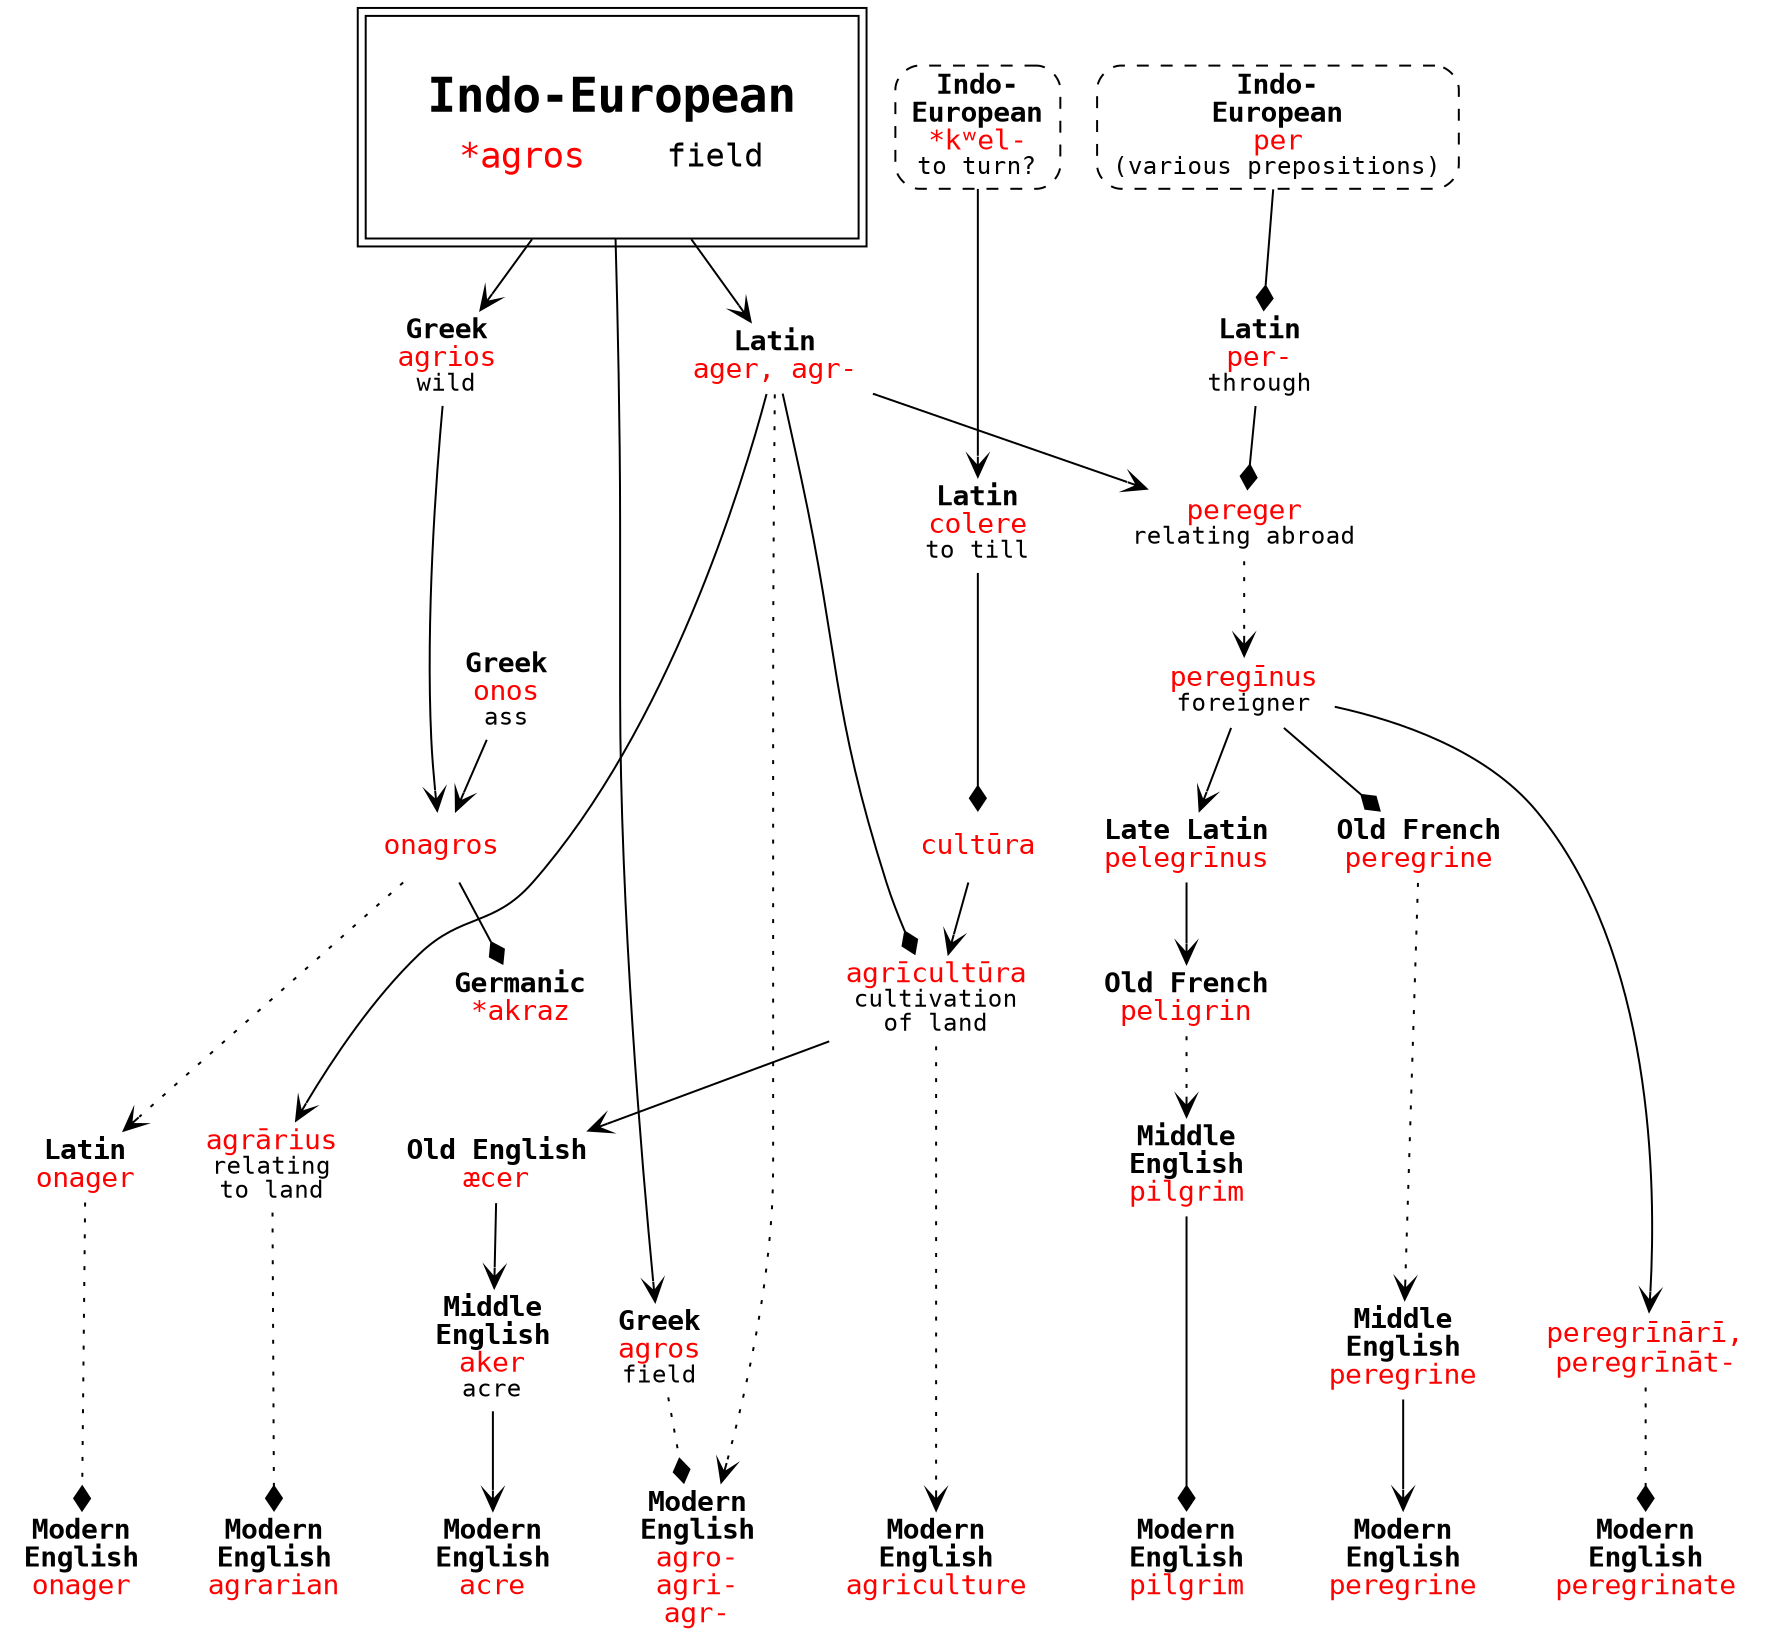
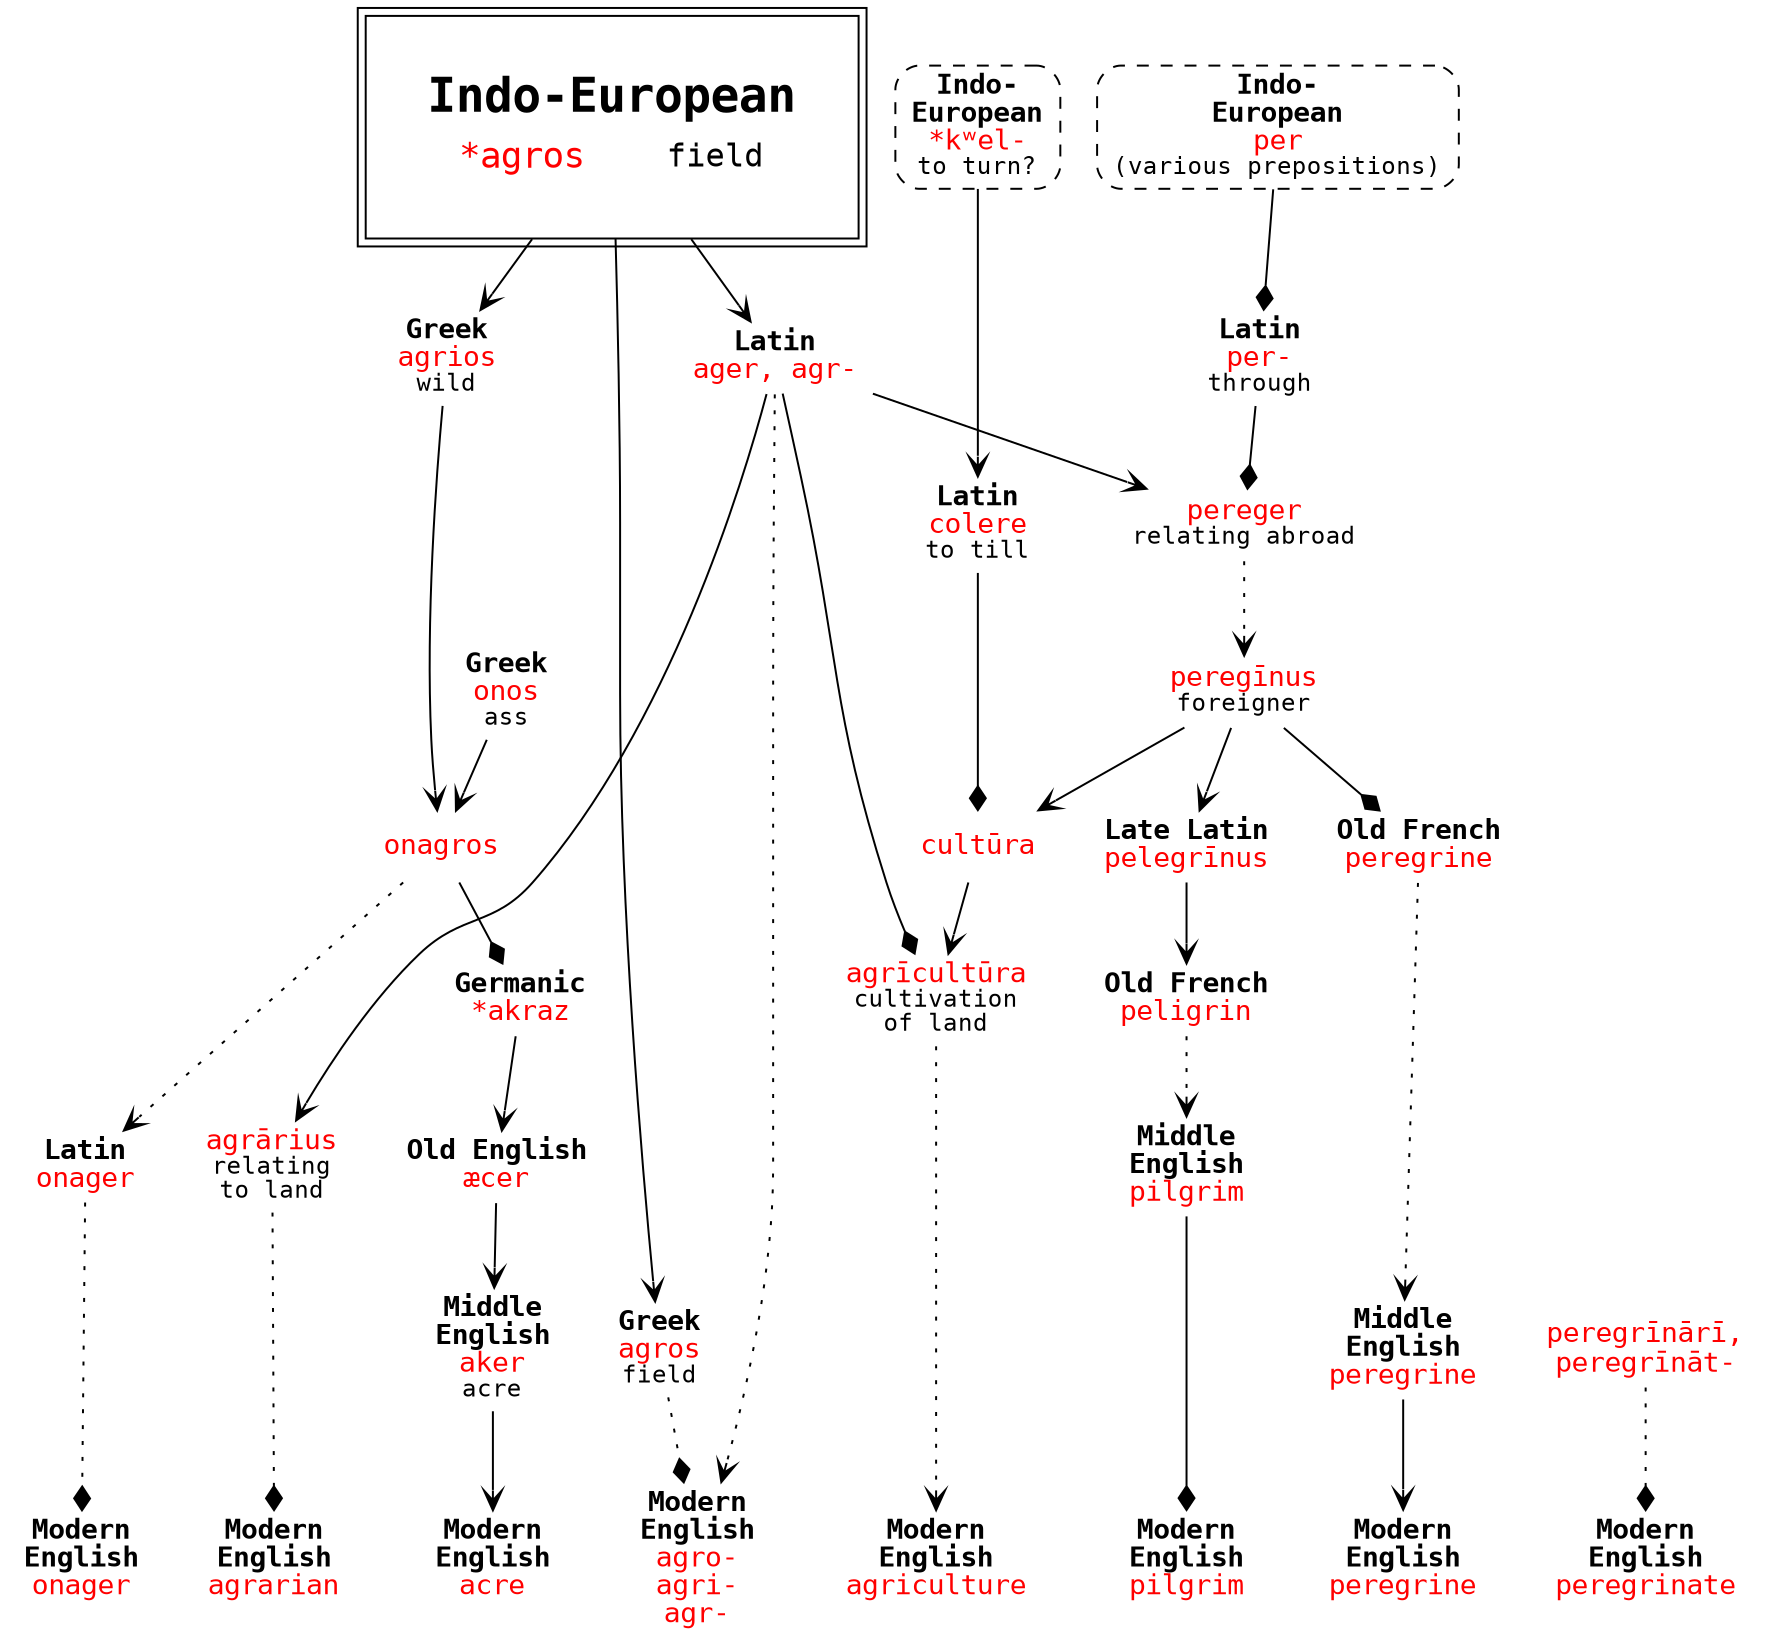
edge "peregīnus" -> "peregrīnārī,": now "peregīnus" -> "cultūra"
edge "agrīcultūra" -> "Old English": now "Germanic" -> "Old English"
